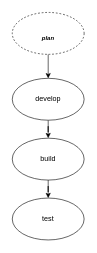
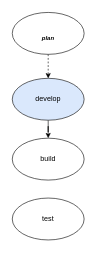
node "plan": style dashed -> solid
edge "plan" -> "develop": style solid -> dashed
node "develop": fillcolor #ffffff -> #dae8fc
edge "build" -> "test": removed
